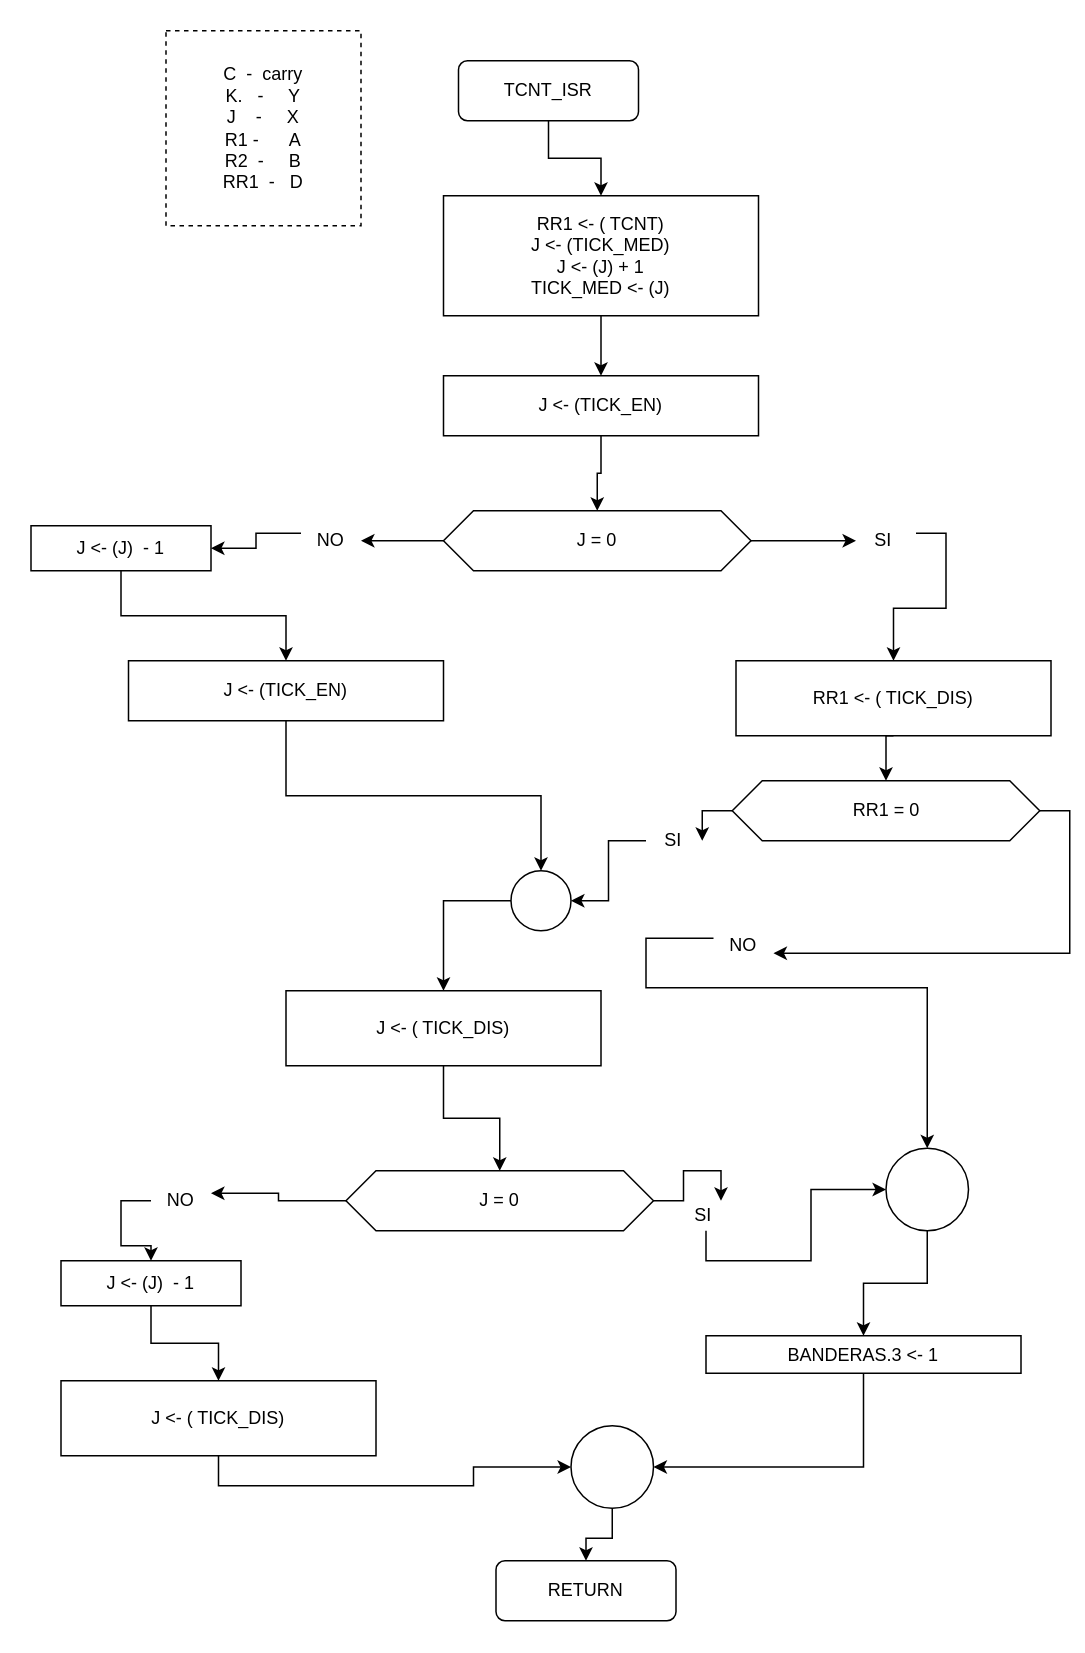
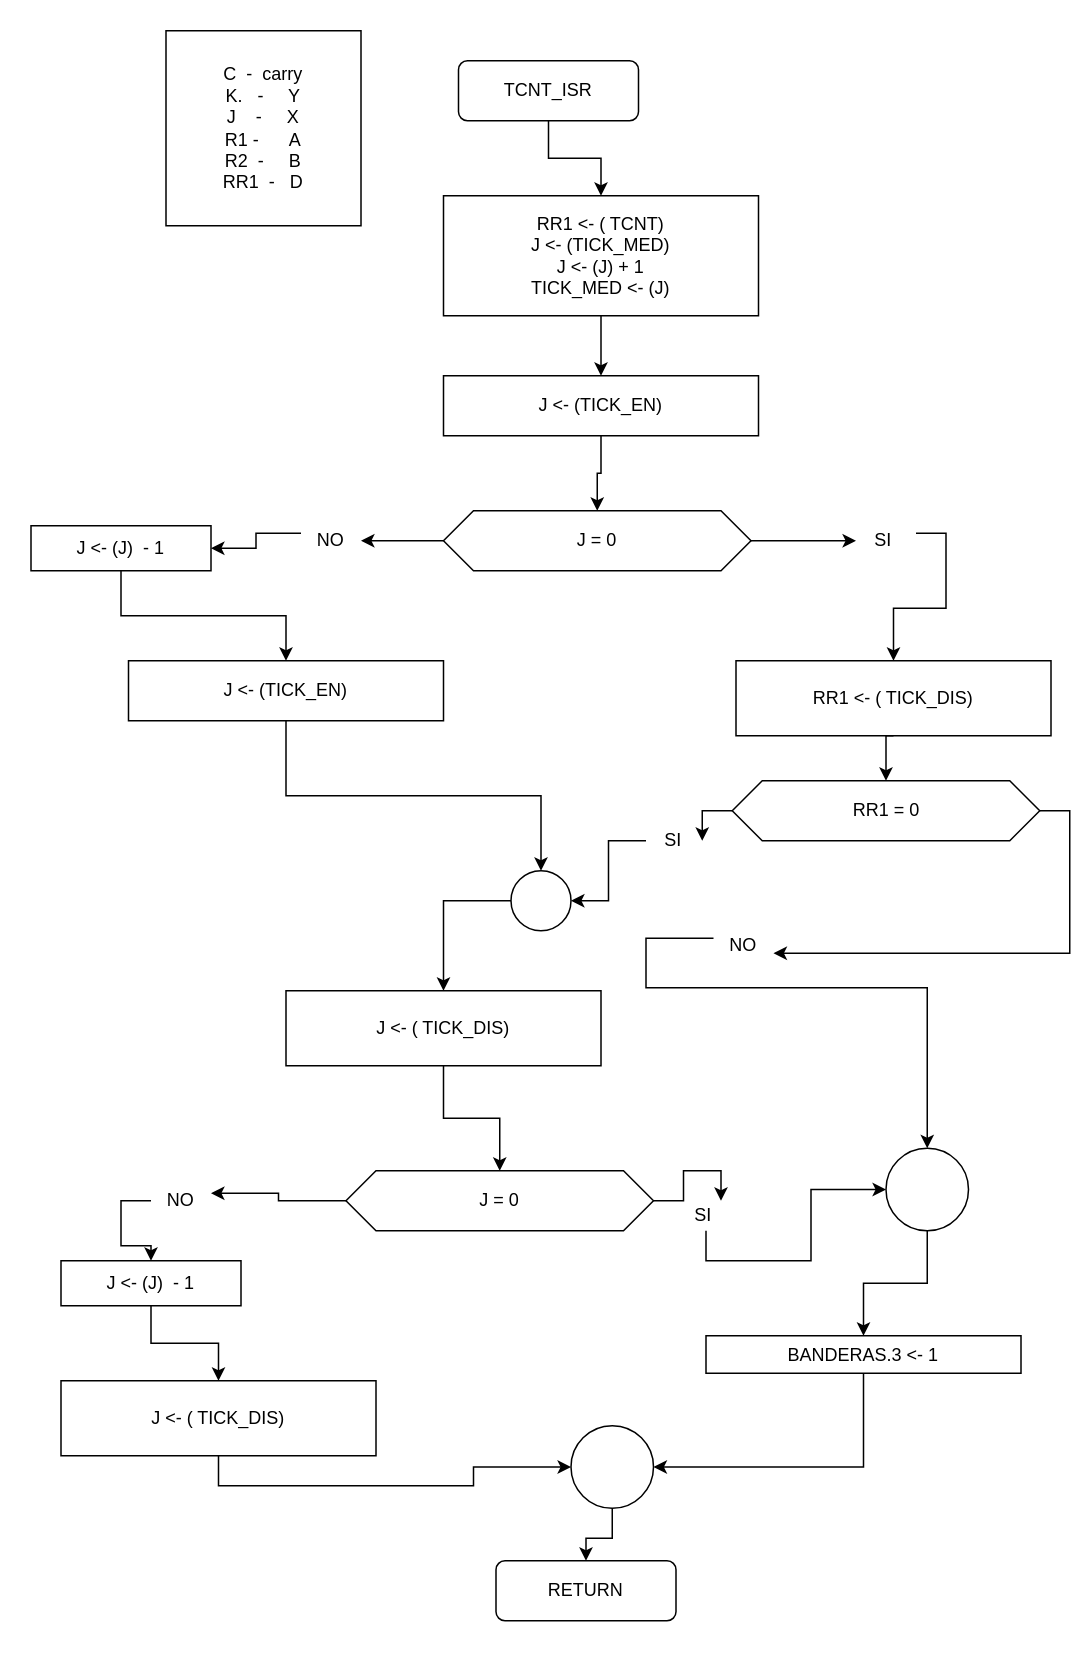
node "C - carry K. - Y J - X R1 - A R2 - B RR1 - D": style dashed -> solid
